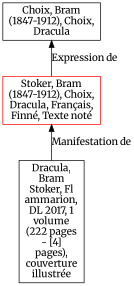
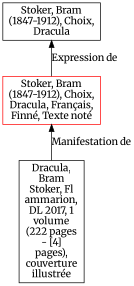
node "Choix, Bram (1847-1912), Choix, Dracula": label "Choix, Bram (1847-1912), Choix, Dracula" -> "Stoker, Bram (1847-1912), Choix, Dracula"
